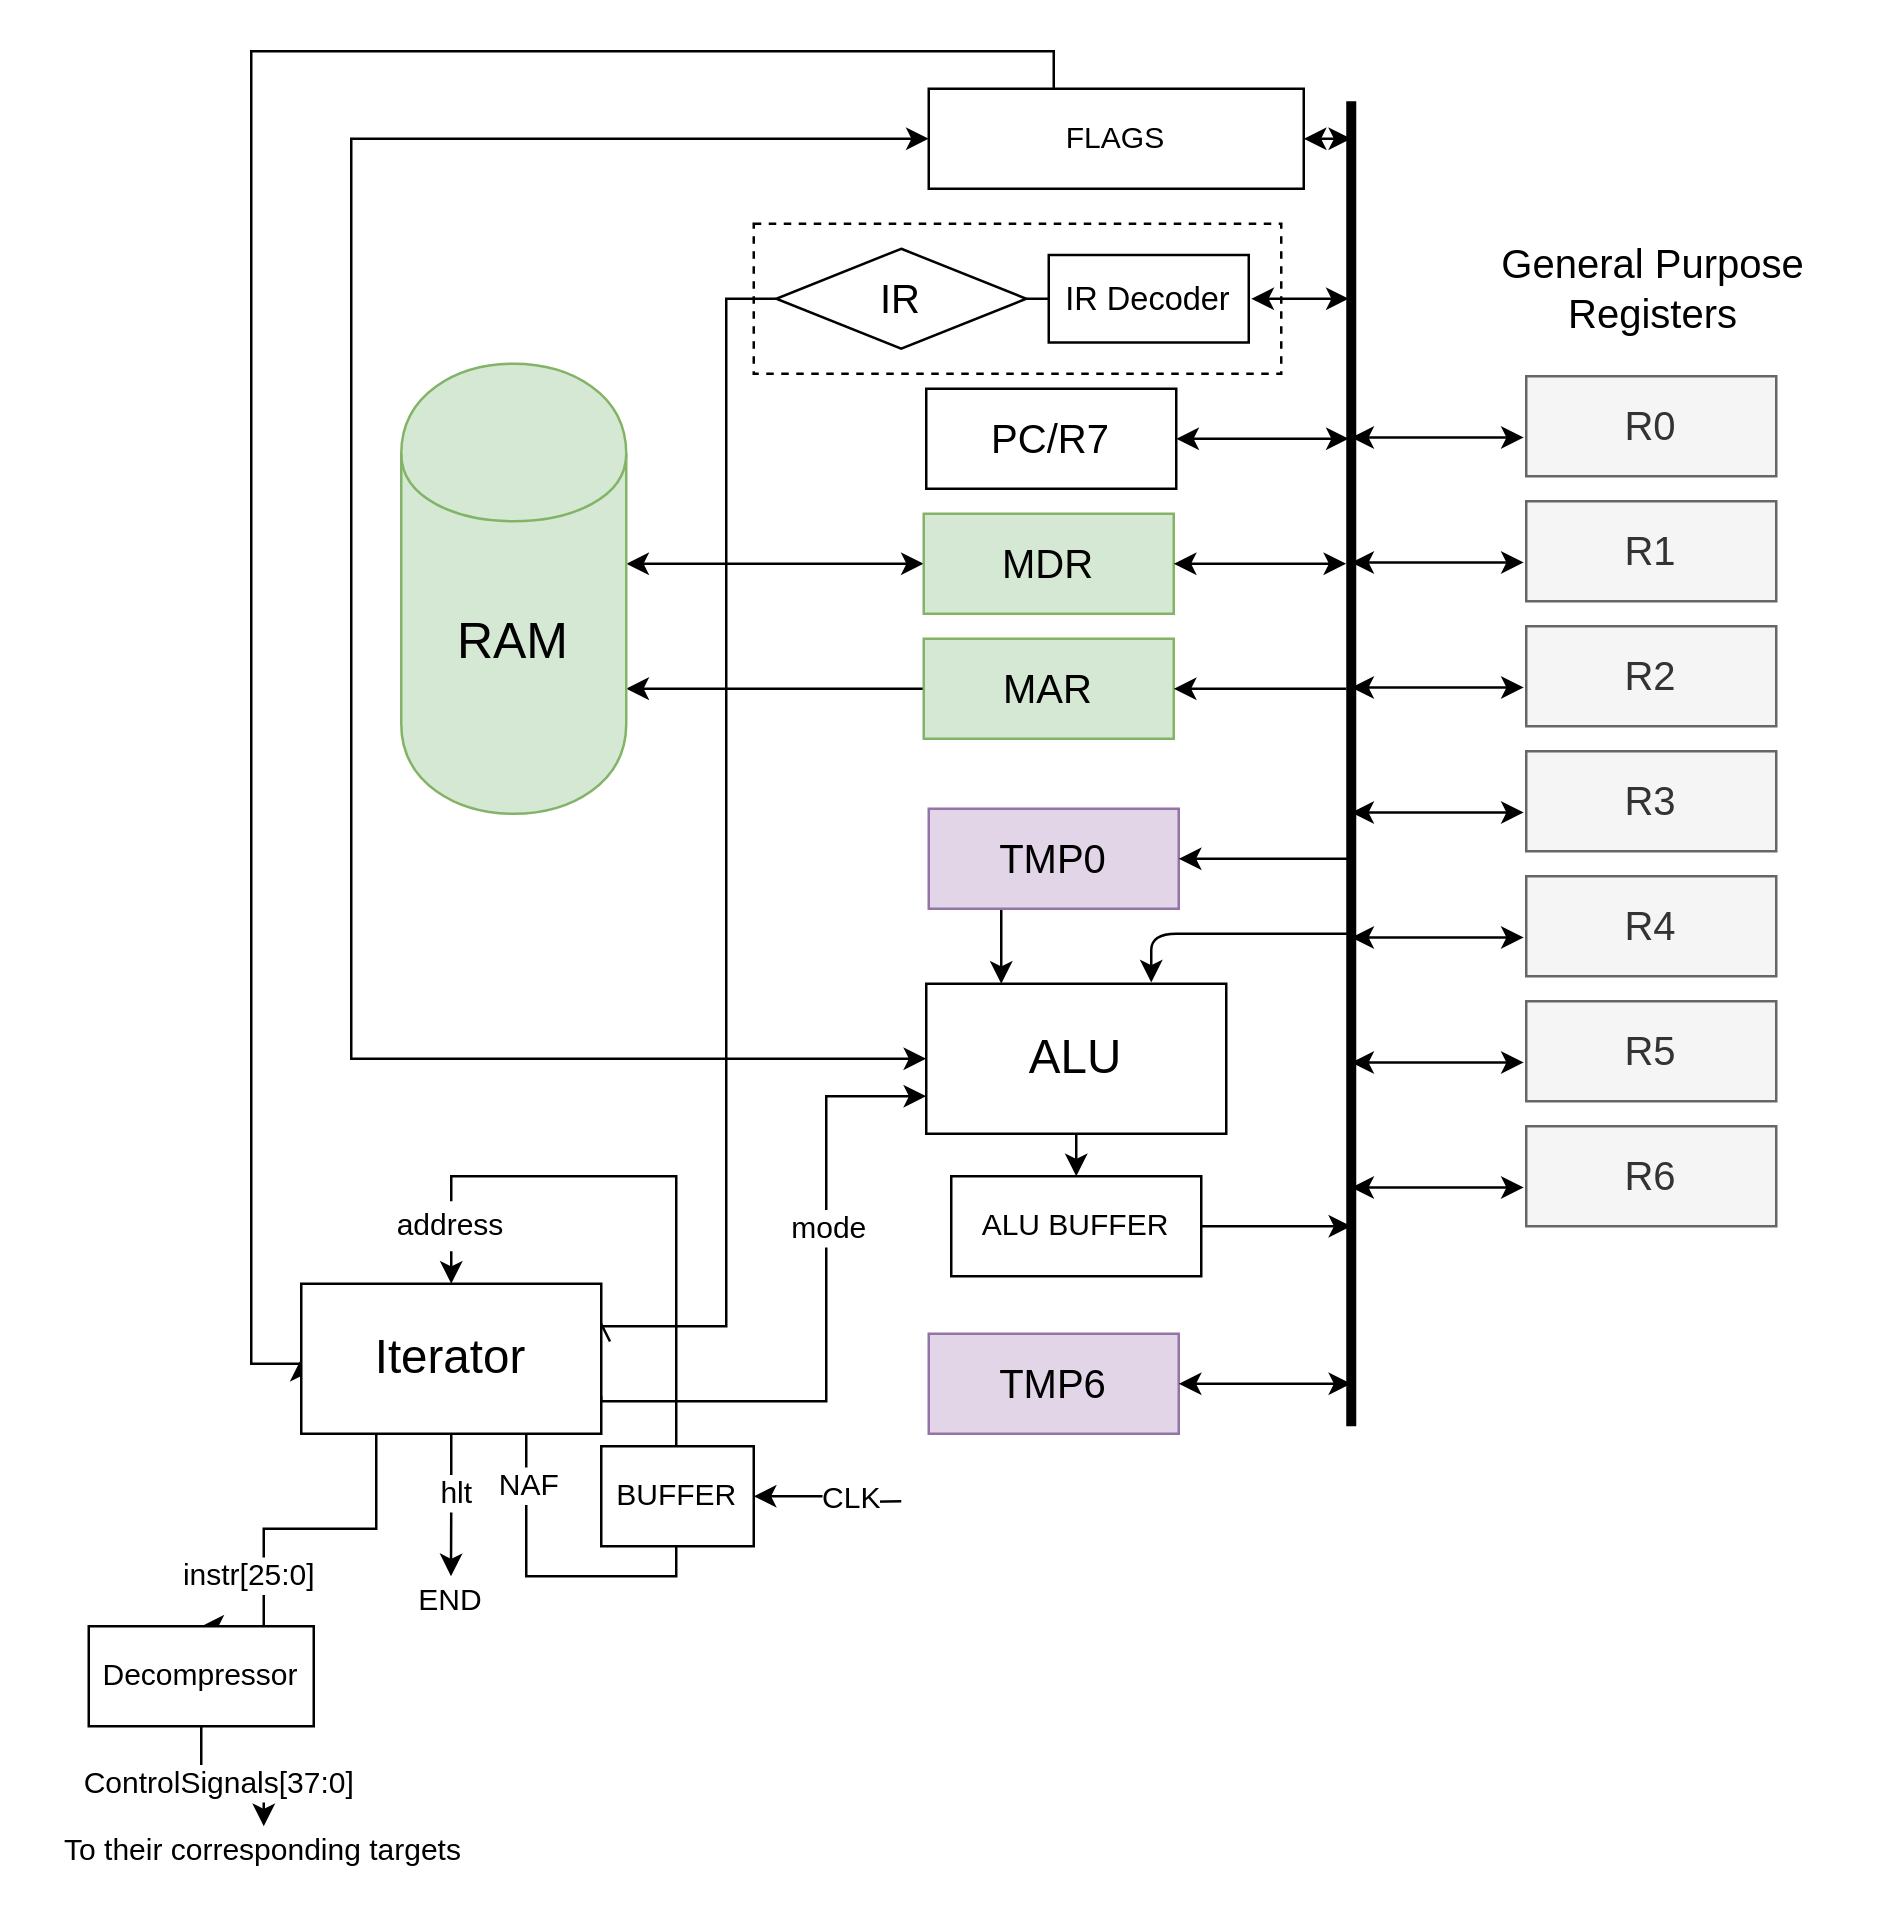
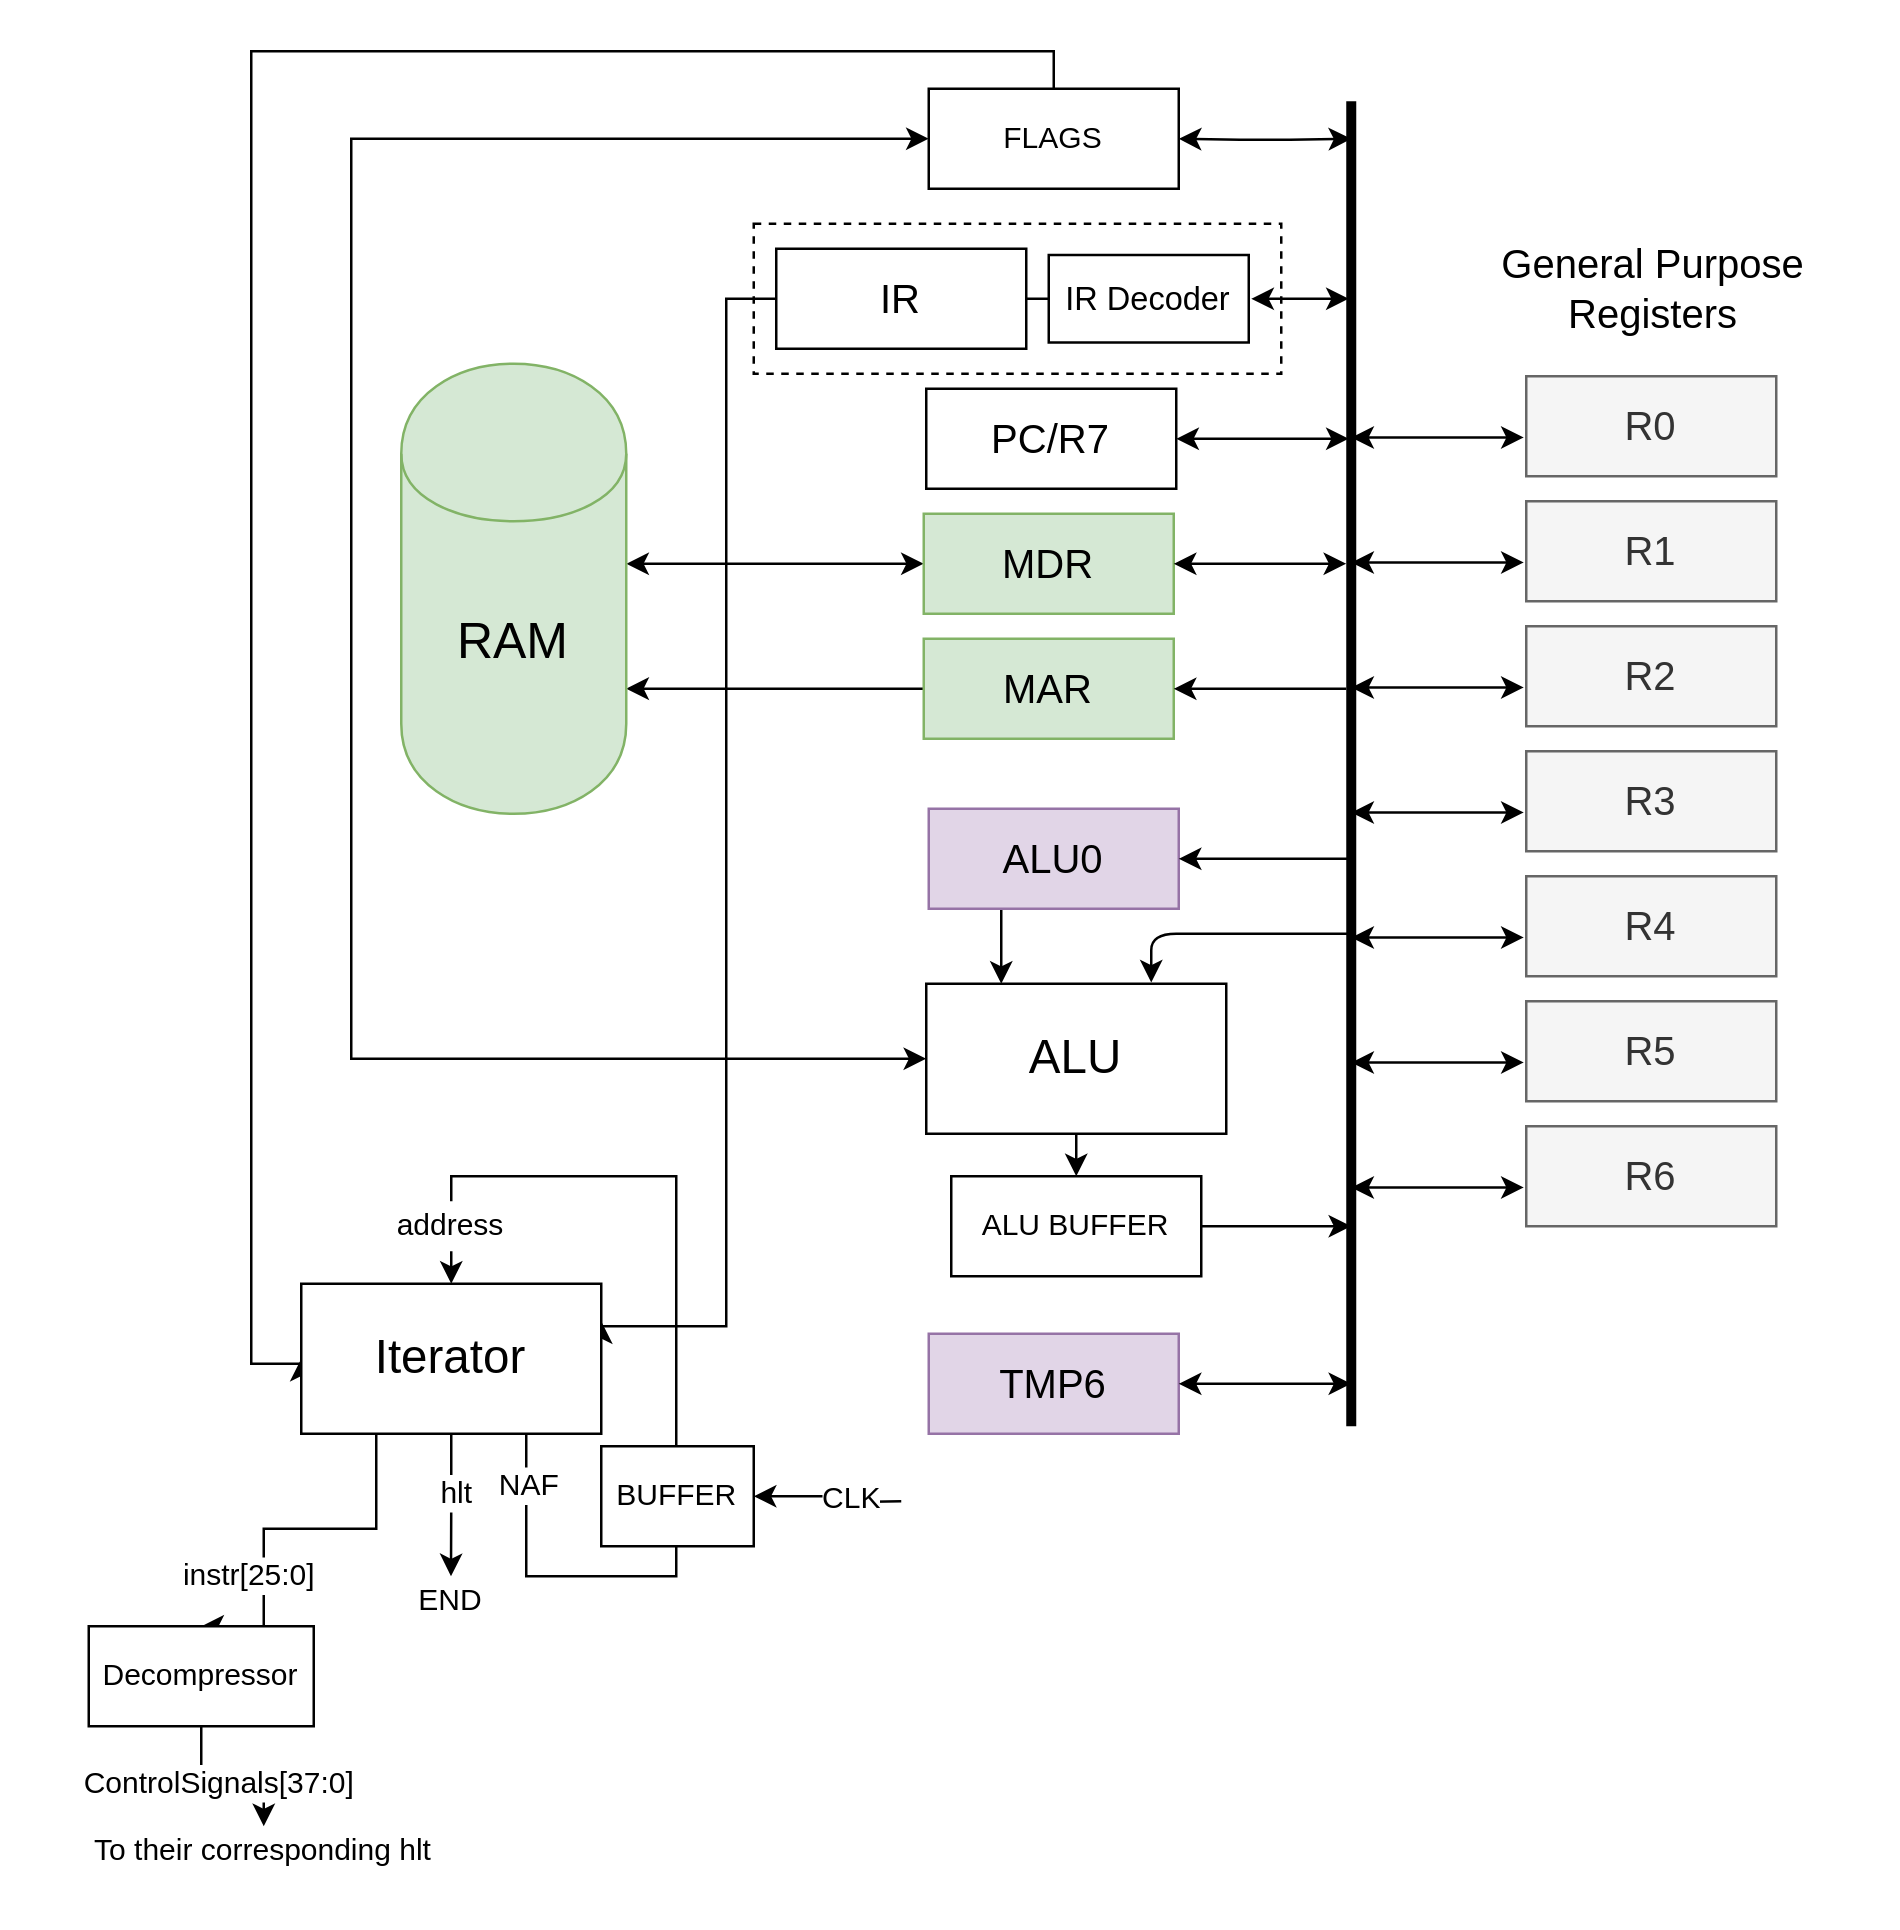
node "FLAGS": size 375x100 -> 250x100
edge "IR" -> "Iterator": arrowhead open -> classic
node "IR": shape diamond -> rectangle
node "TMP0": label "TMP0" -> "ALU0"
edge "Iterator" -> "ALU": removed, label "mode"
node "To their corresponding targets": label "To their corresponding targets" -> "To their corresponding hlt"
